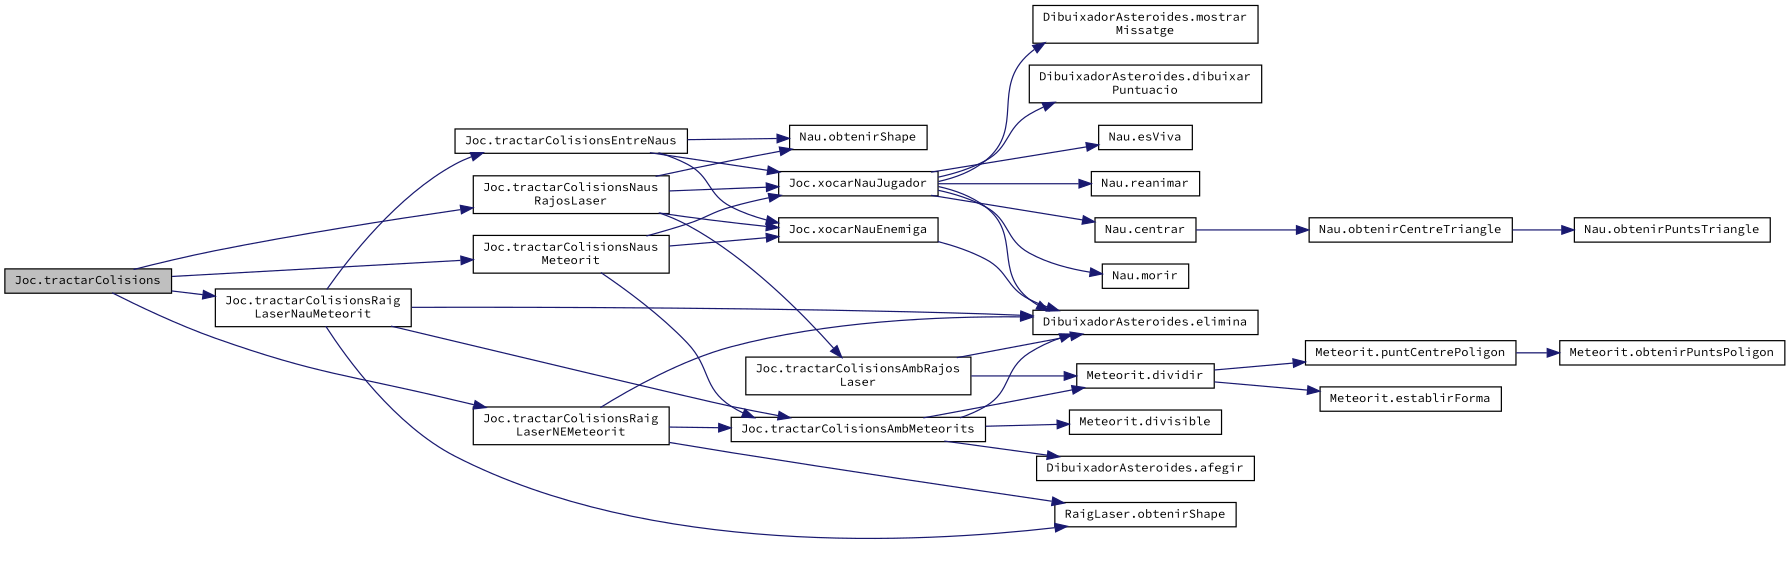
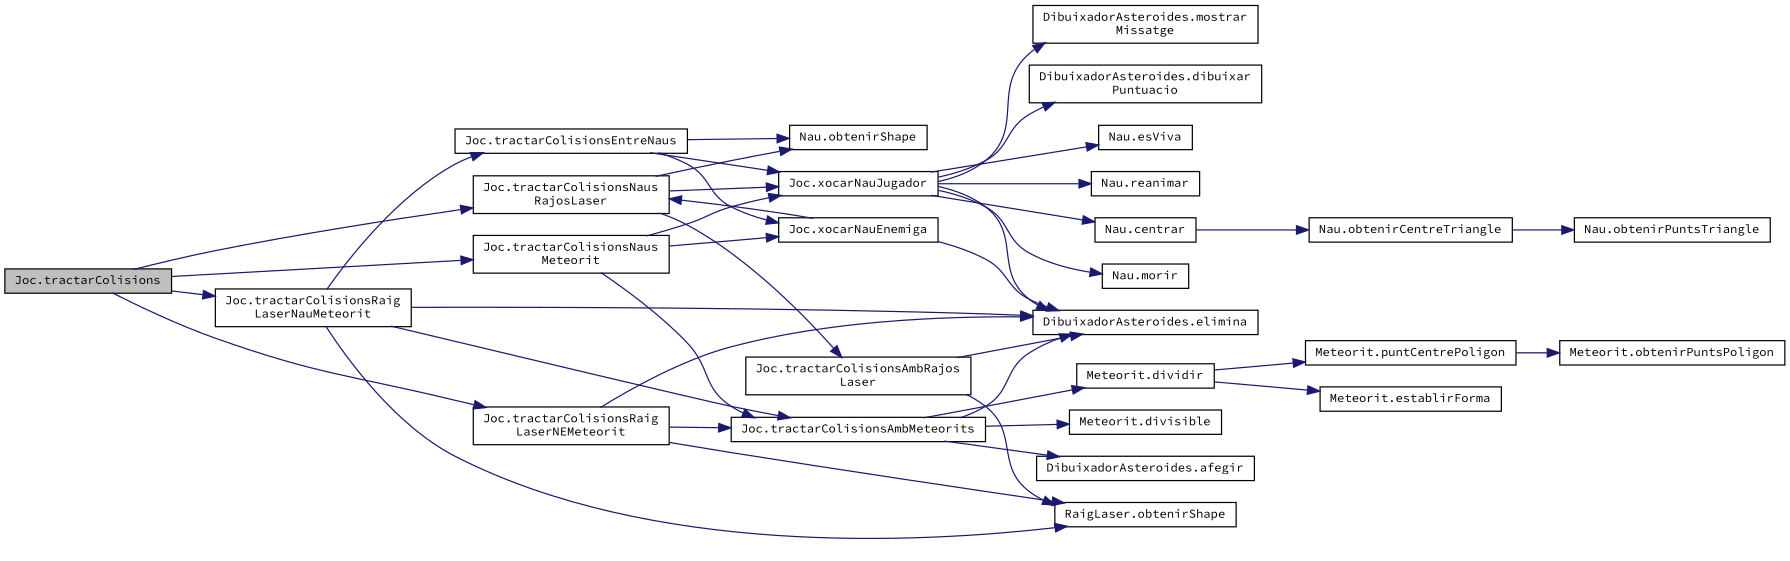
edge "Joc.tractarColisionsNaus RajosLaser" -> "Joc.xocarNauEnemiga": reversed
edge "Joc.tractarColisionsAmbRajos Laser" -> "Meteorit.dividir": now "Joc.tractarColisionsAmbRajos Laser" -> "RaigLaser.obtenirShape"
